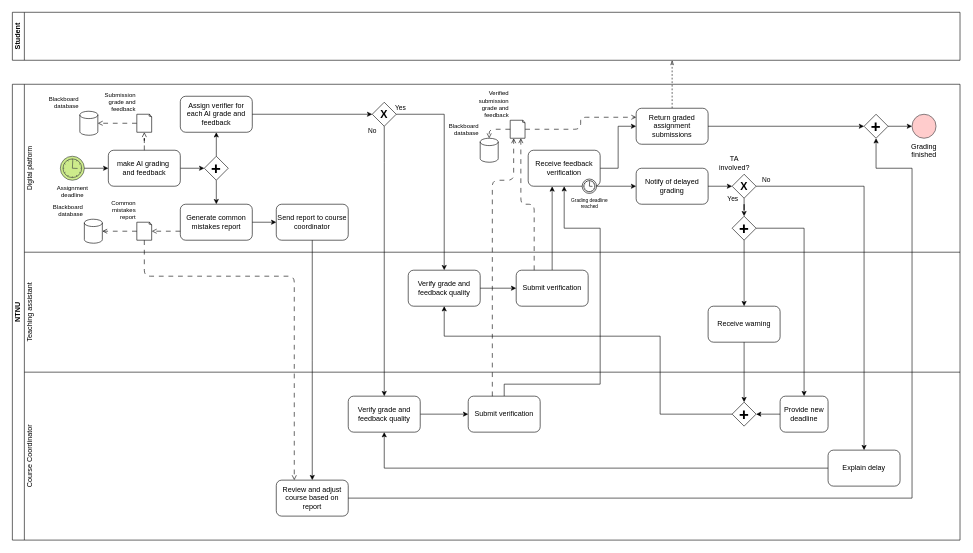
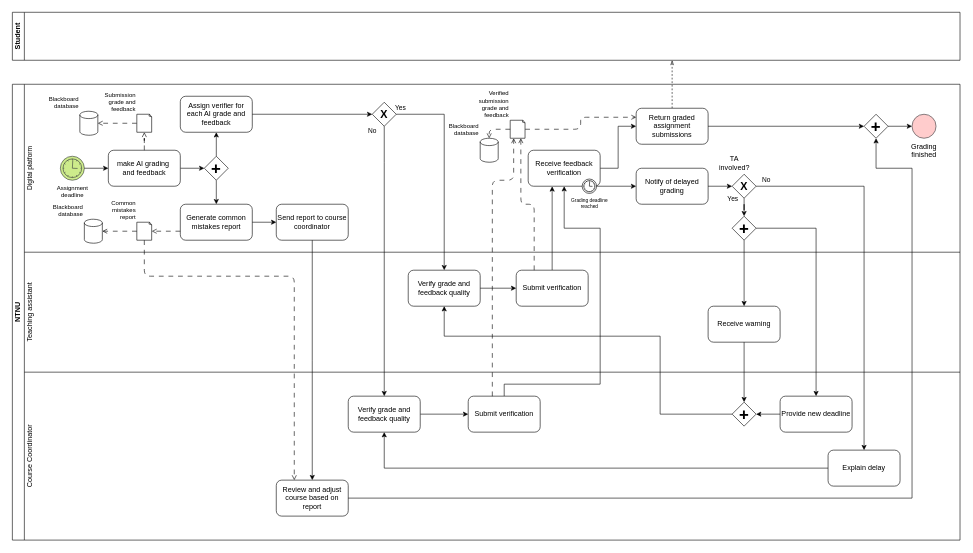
node "Provide new deadline": size 48x36 -> 72x36
